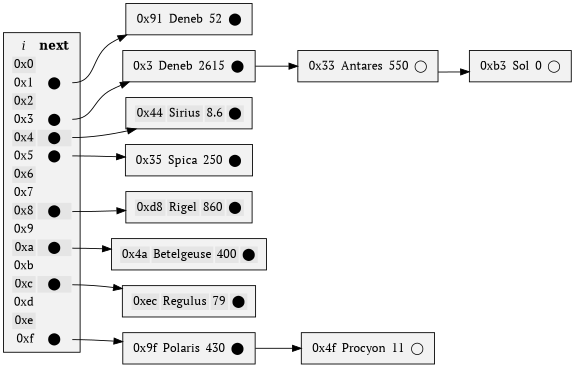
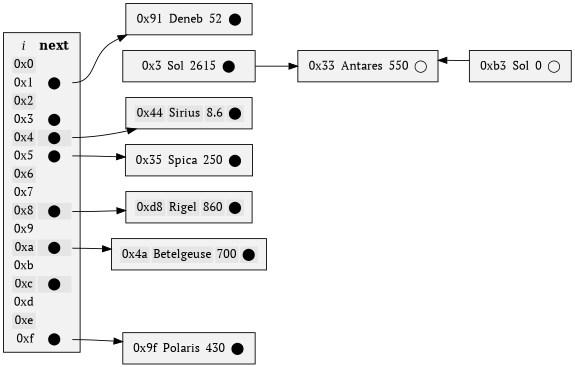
node "0x3": text "Deneb" -> "Sol"
edge "0x33" -> "0xb3": reversed
edge "i" -> "0x3": removed
node "0x4a": text "400" -> "700"
node "0xec": removed
node "0x4f": removed
